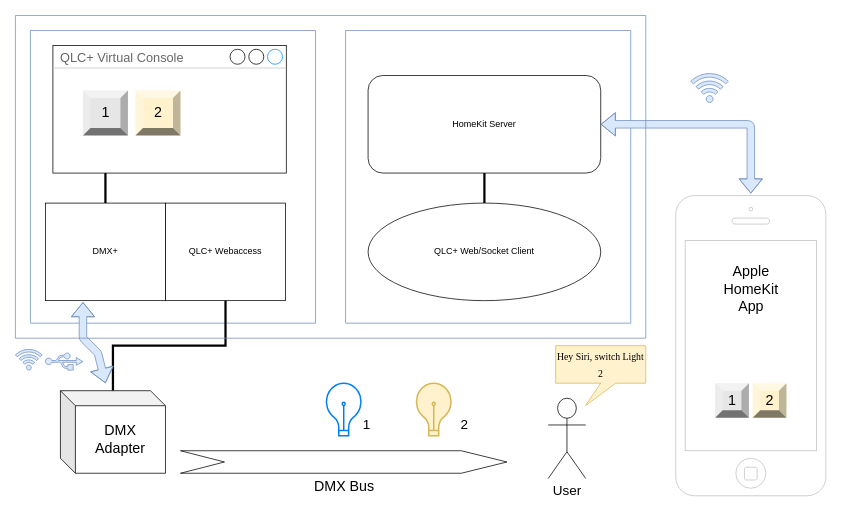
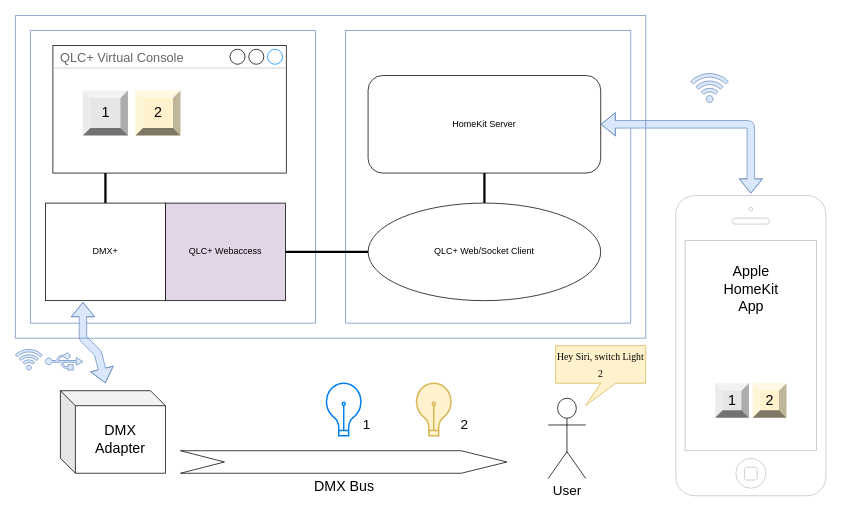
node "QLC+ Webaccess": fillcolor #ffffff -> #e1d5e7
edge "QLC+ Webaccess" -- "DMX Adapter": now "QLC+ Webaccess" -- "QLC+ Web/Socket Client"
